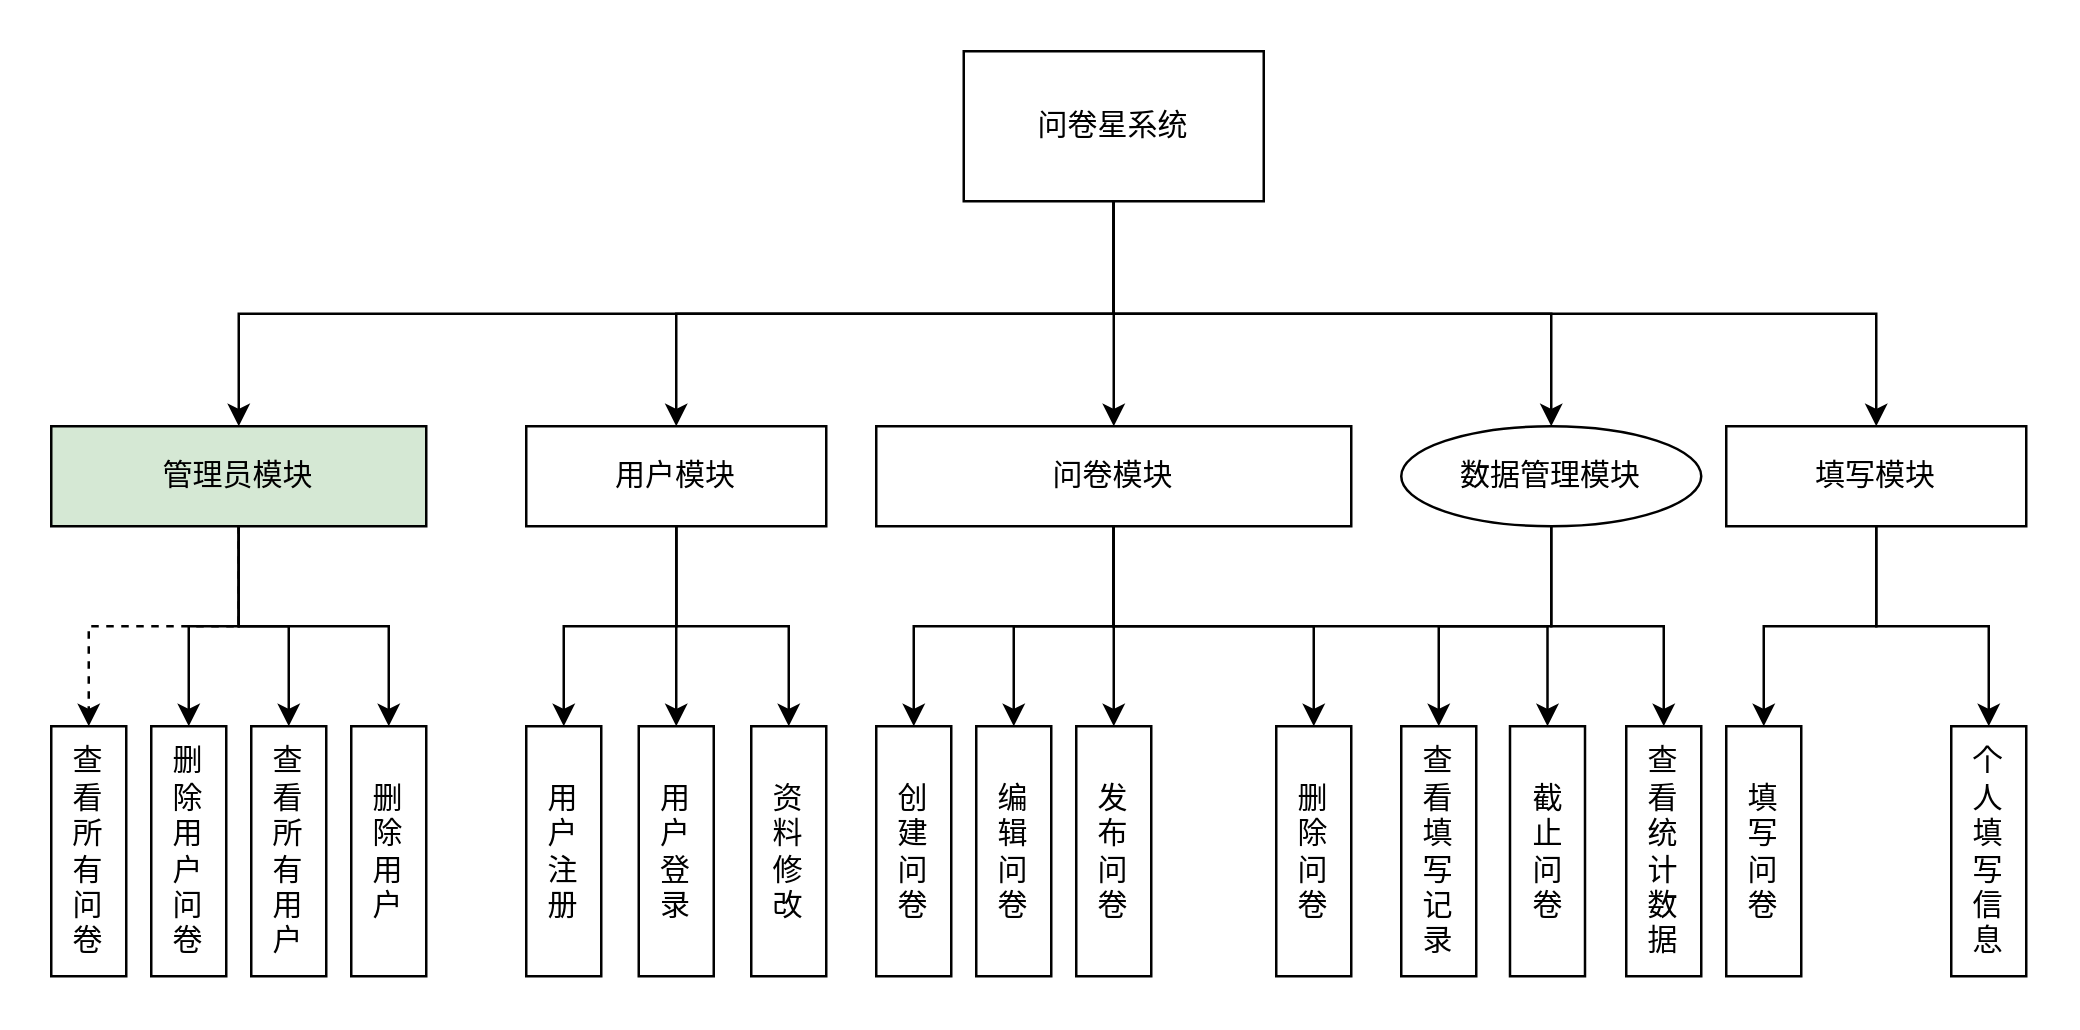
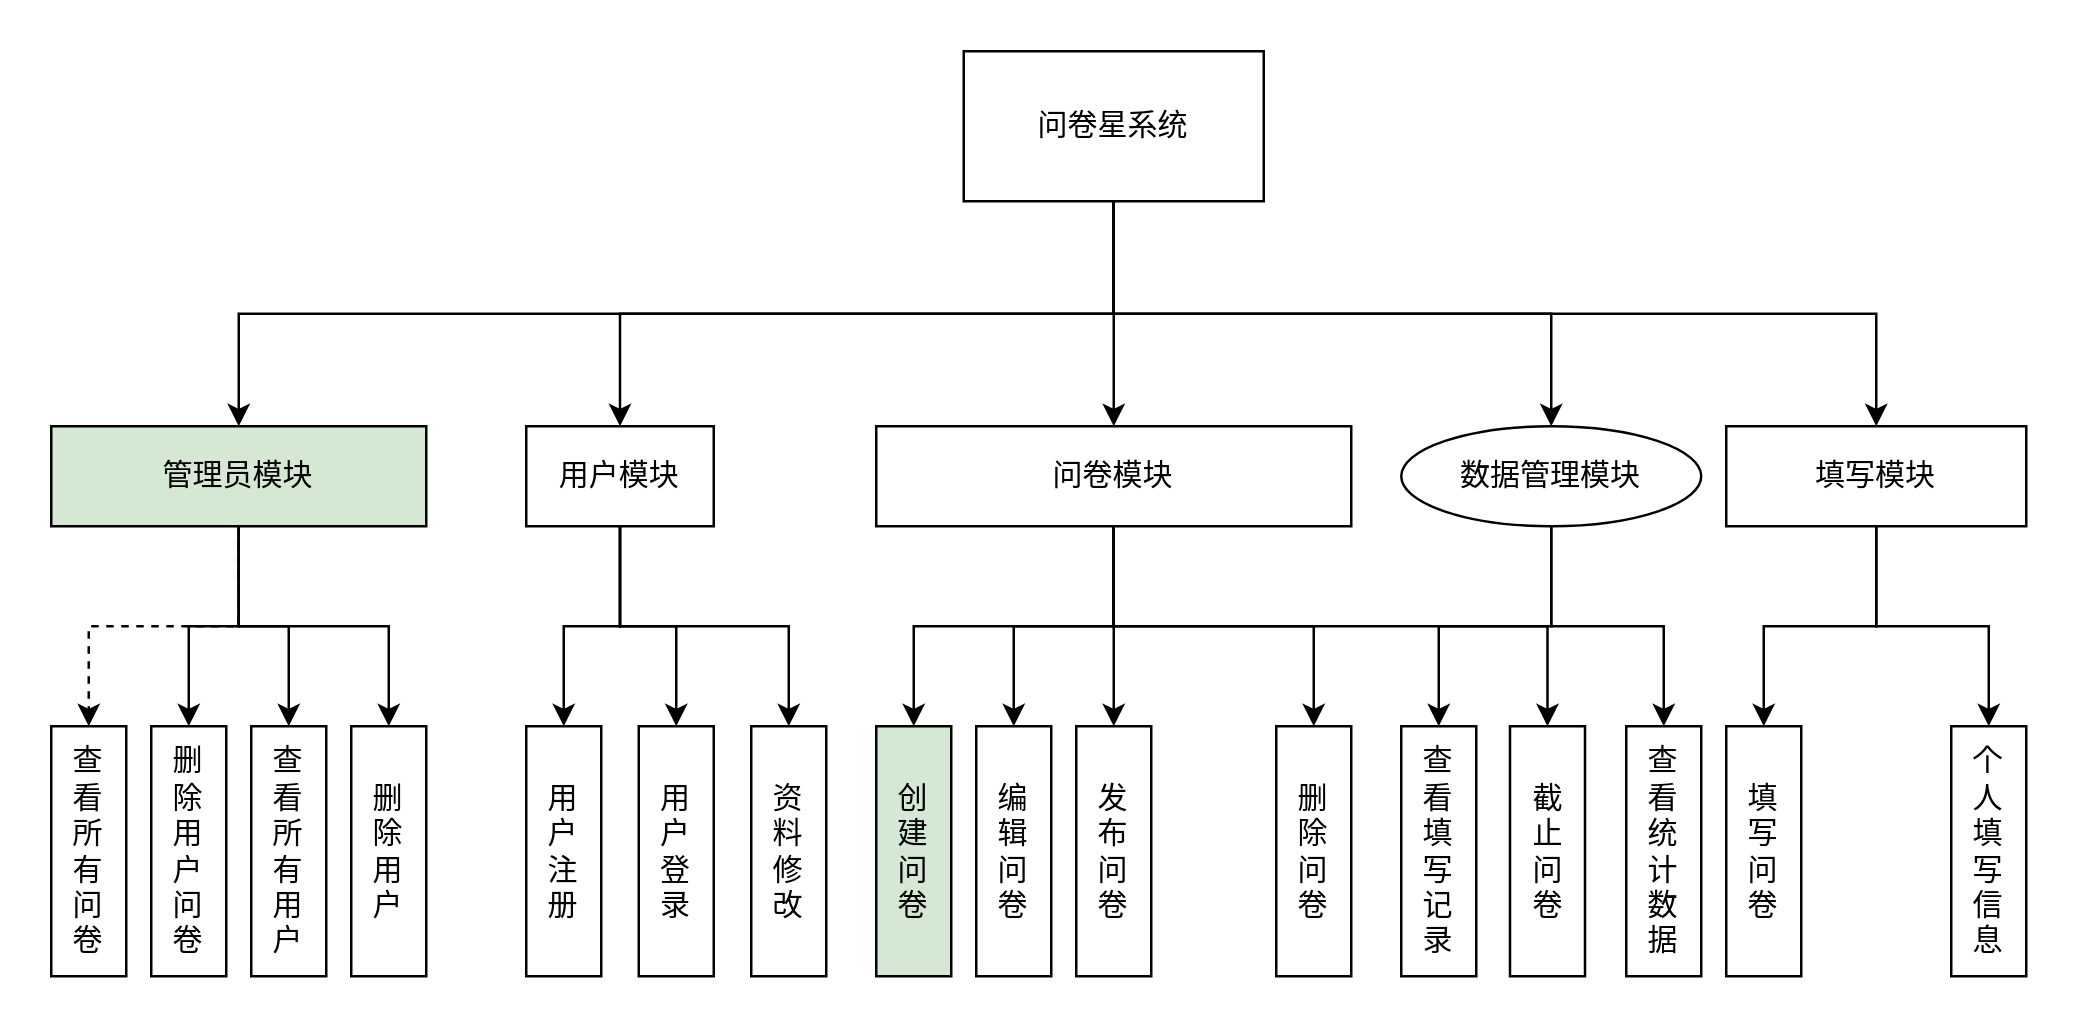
node "用户模块": size 300x100 -> 188x100
node "创 建 问 卷": fillcolor #ffffff -> #d5e8d4
